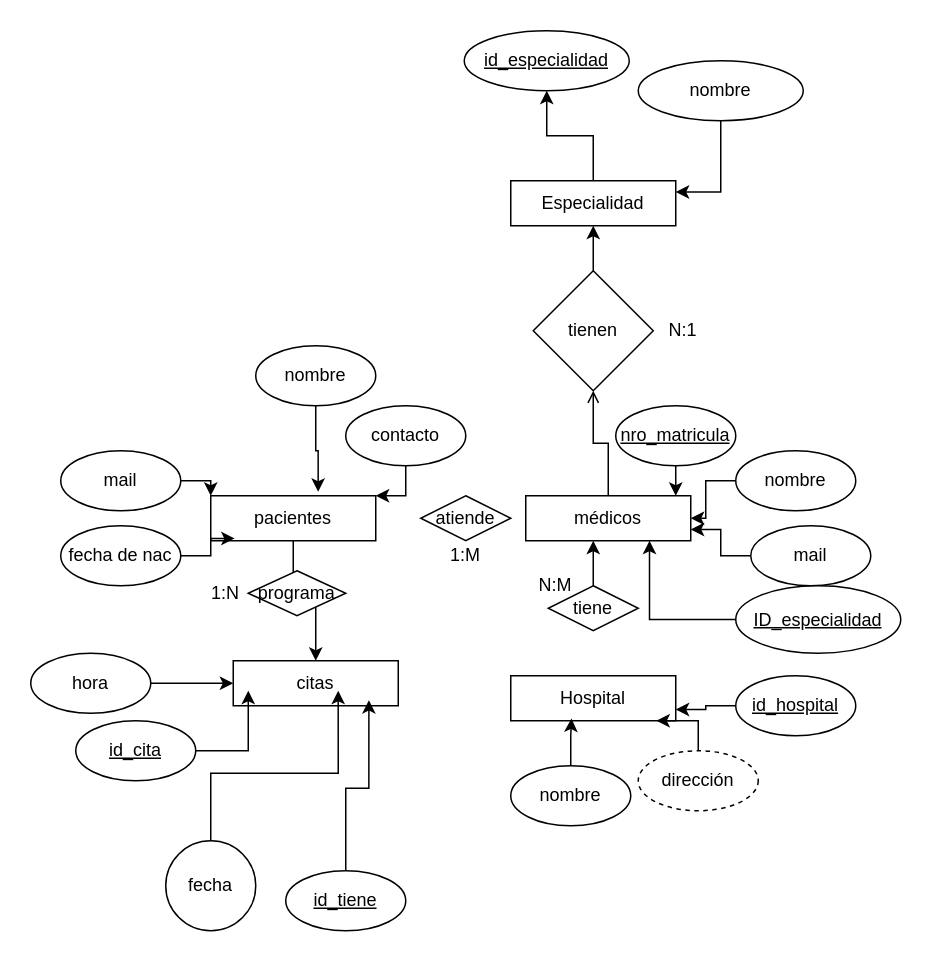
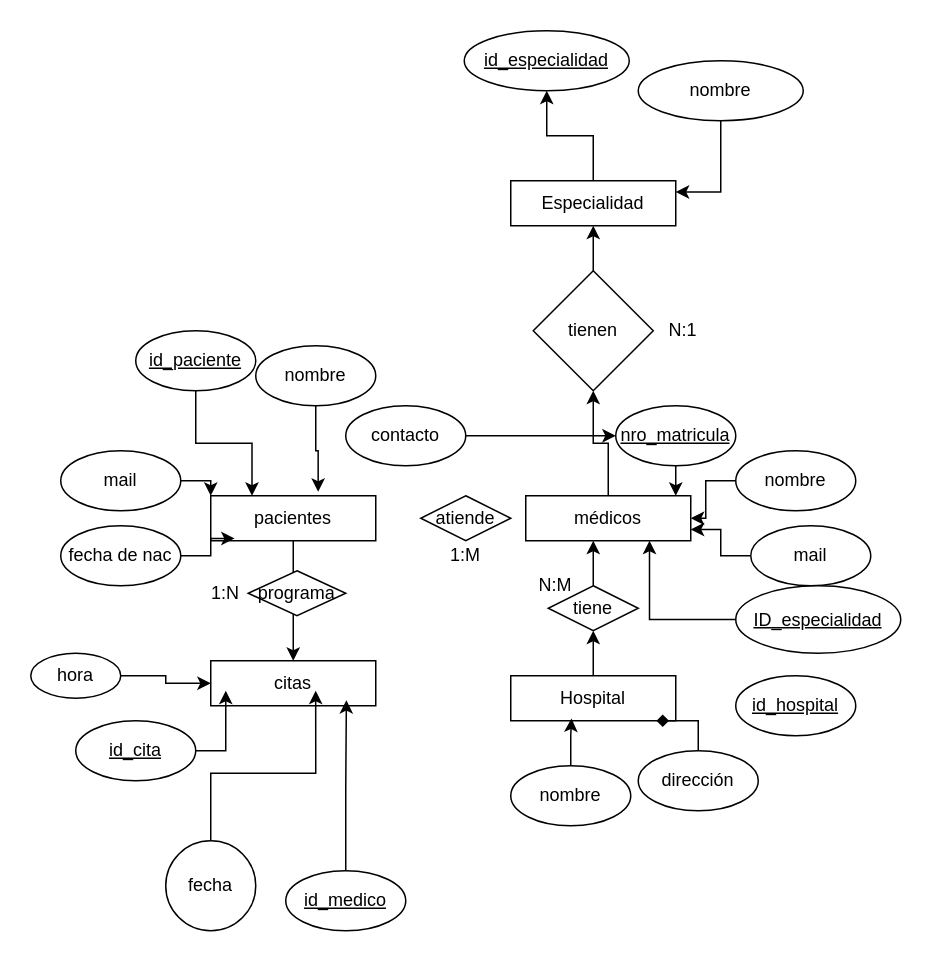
node "id_paciente": added
edge "médicos" -> "tienen": arrowhead open -> classic
edge "id_paciente" -> "pacientes": added
edge "contacto" -> "pacientes": now "contacto" -> "nro_matricula"
edge "Hospital" -> "tiene": added
node "hora": size 120x60 -> 90x45
node "citas": moved (316, 683) -> (293, 683)
edge "id_hospital" -> "Hospital": removed
edge "dirección" -> "Hospital": arrowhead classic -> diamond
node "dirección": style dashed -> solid
node "id_tiene": label "id_tiene" -> "id_medico"
